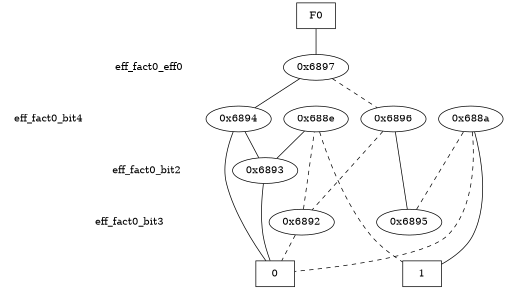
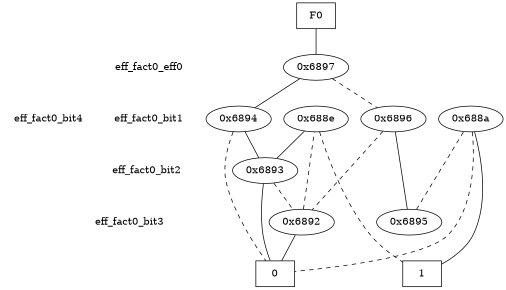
node "eff_fact0_bit1": added
edge "0x6893" -- "0x6892": added
edge "0x6894" -- "0": style solid -> dashed
edge "0x6892" -- "0": style dashed -> solid
